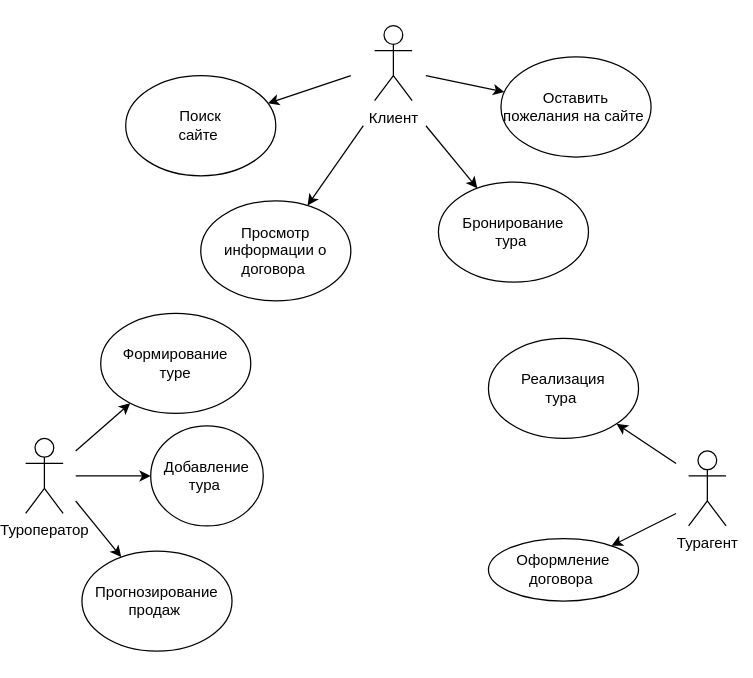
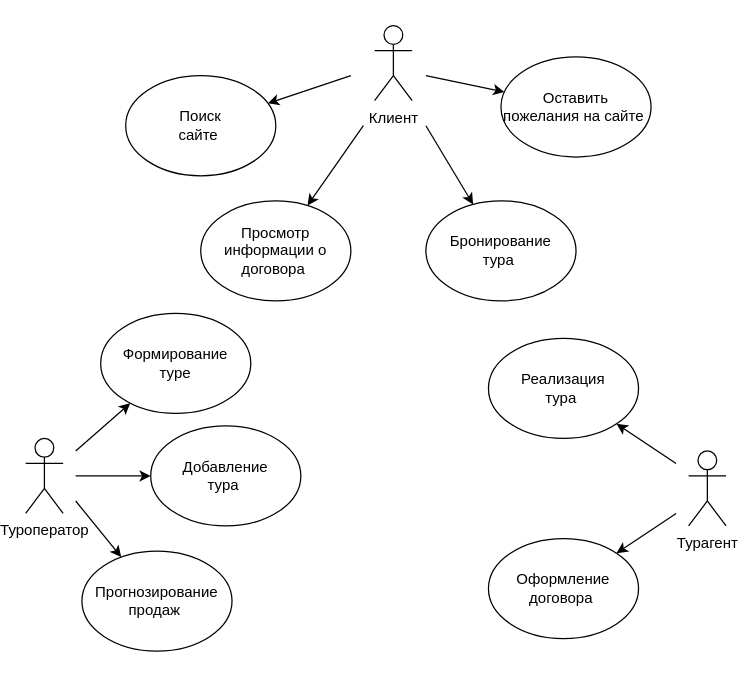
node "Бронирование тура": moved (513, 232) -> (501, 251)
node "Добавление тура": size 113x100 -> 150x100
node "Оформление договора": size 150x63 -> 150x100
